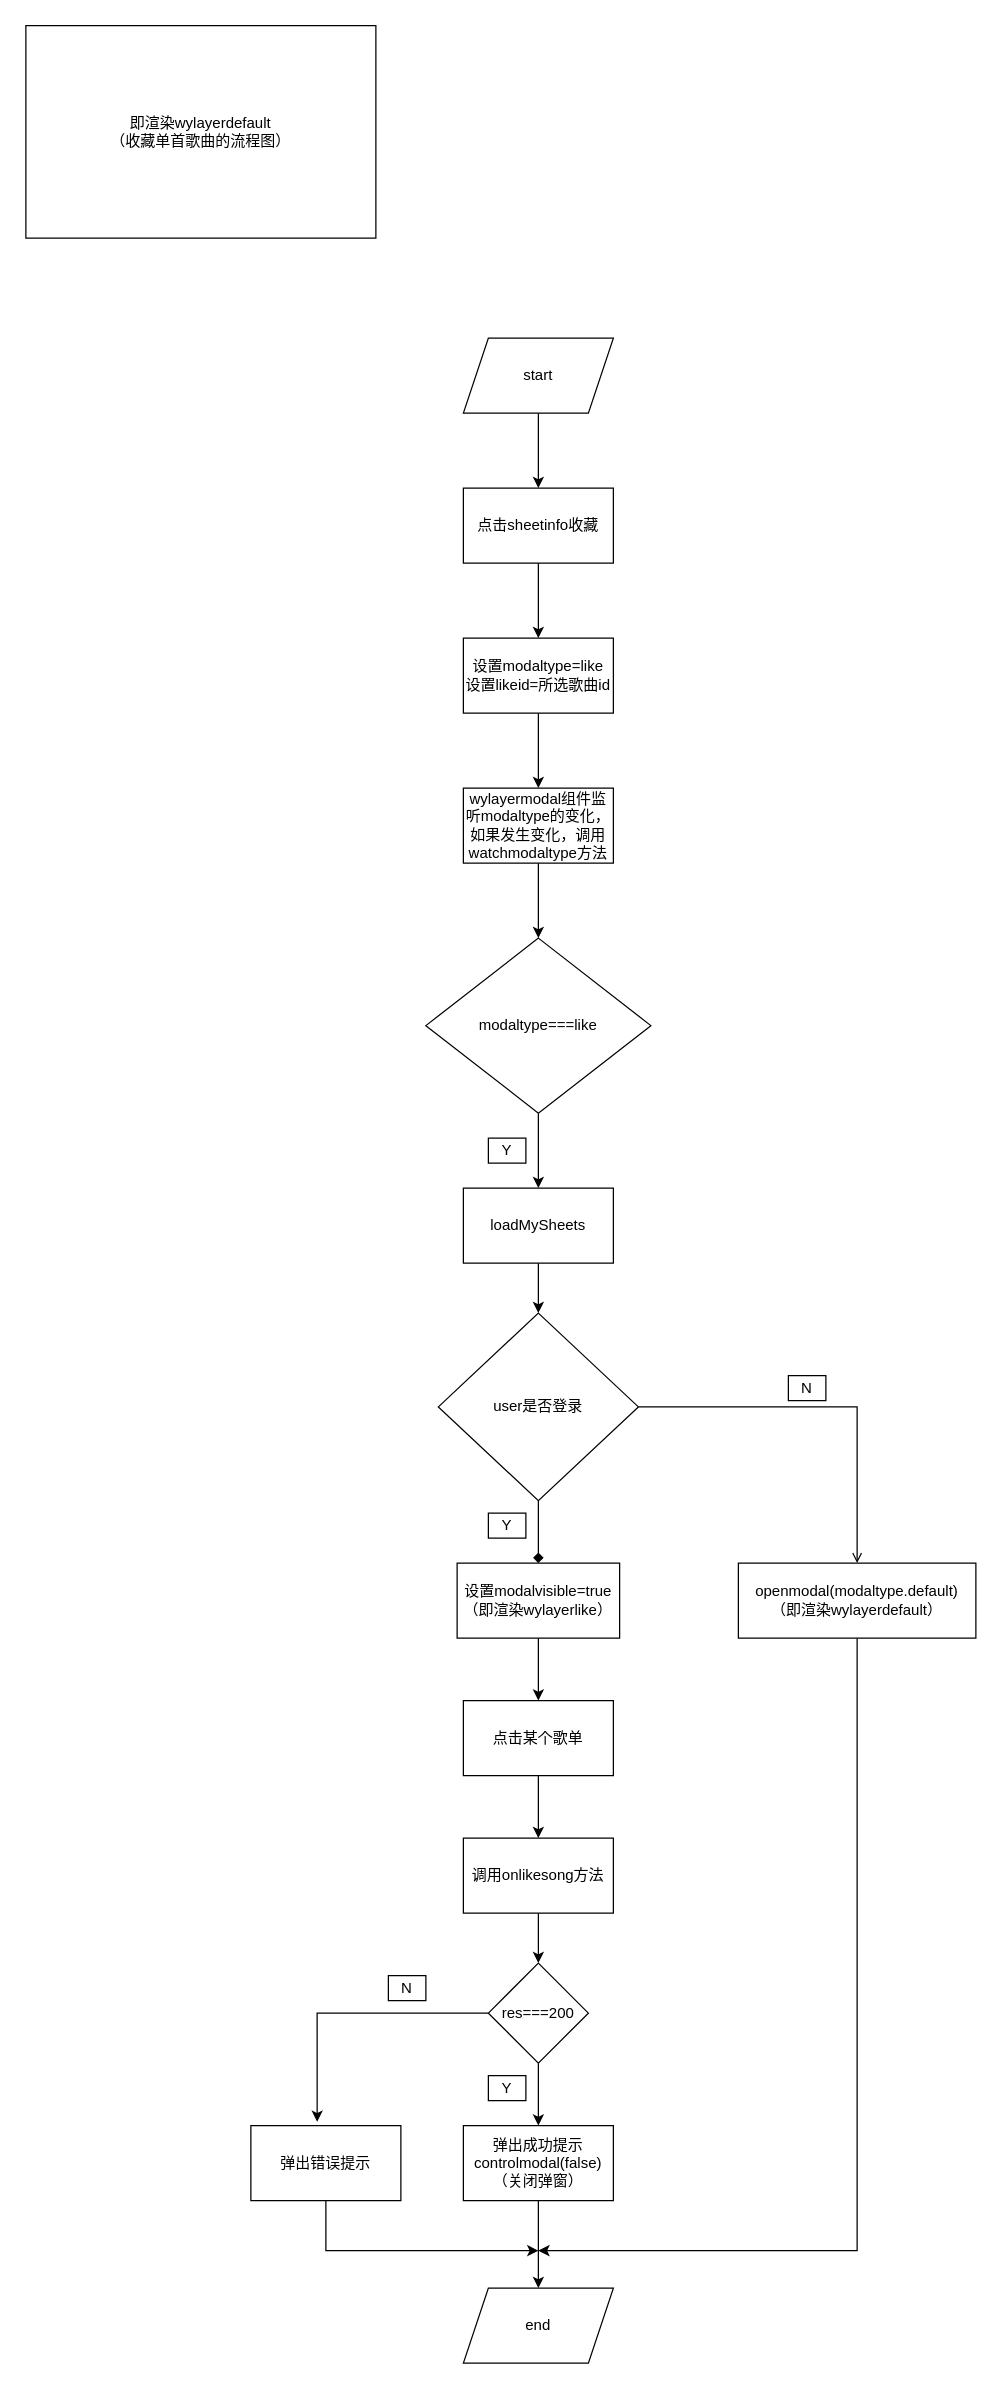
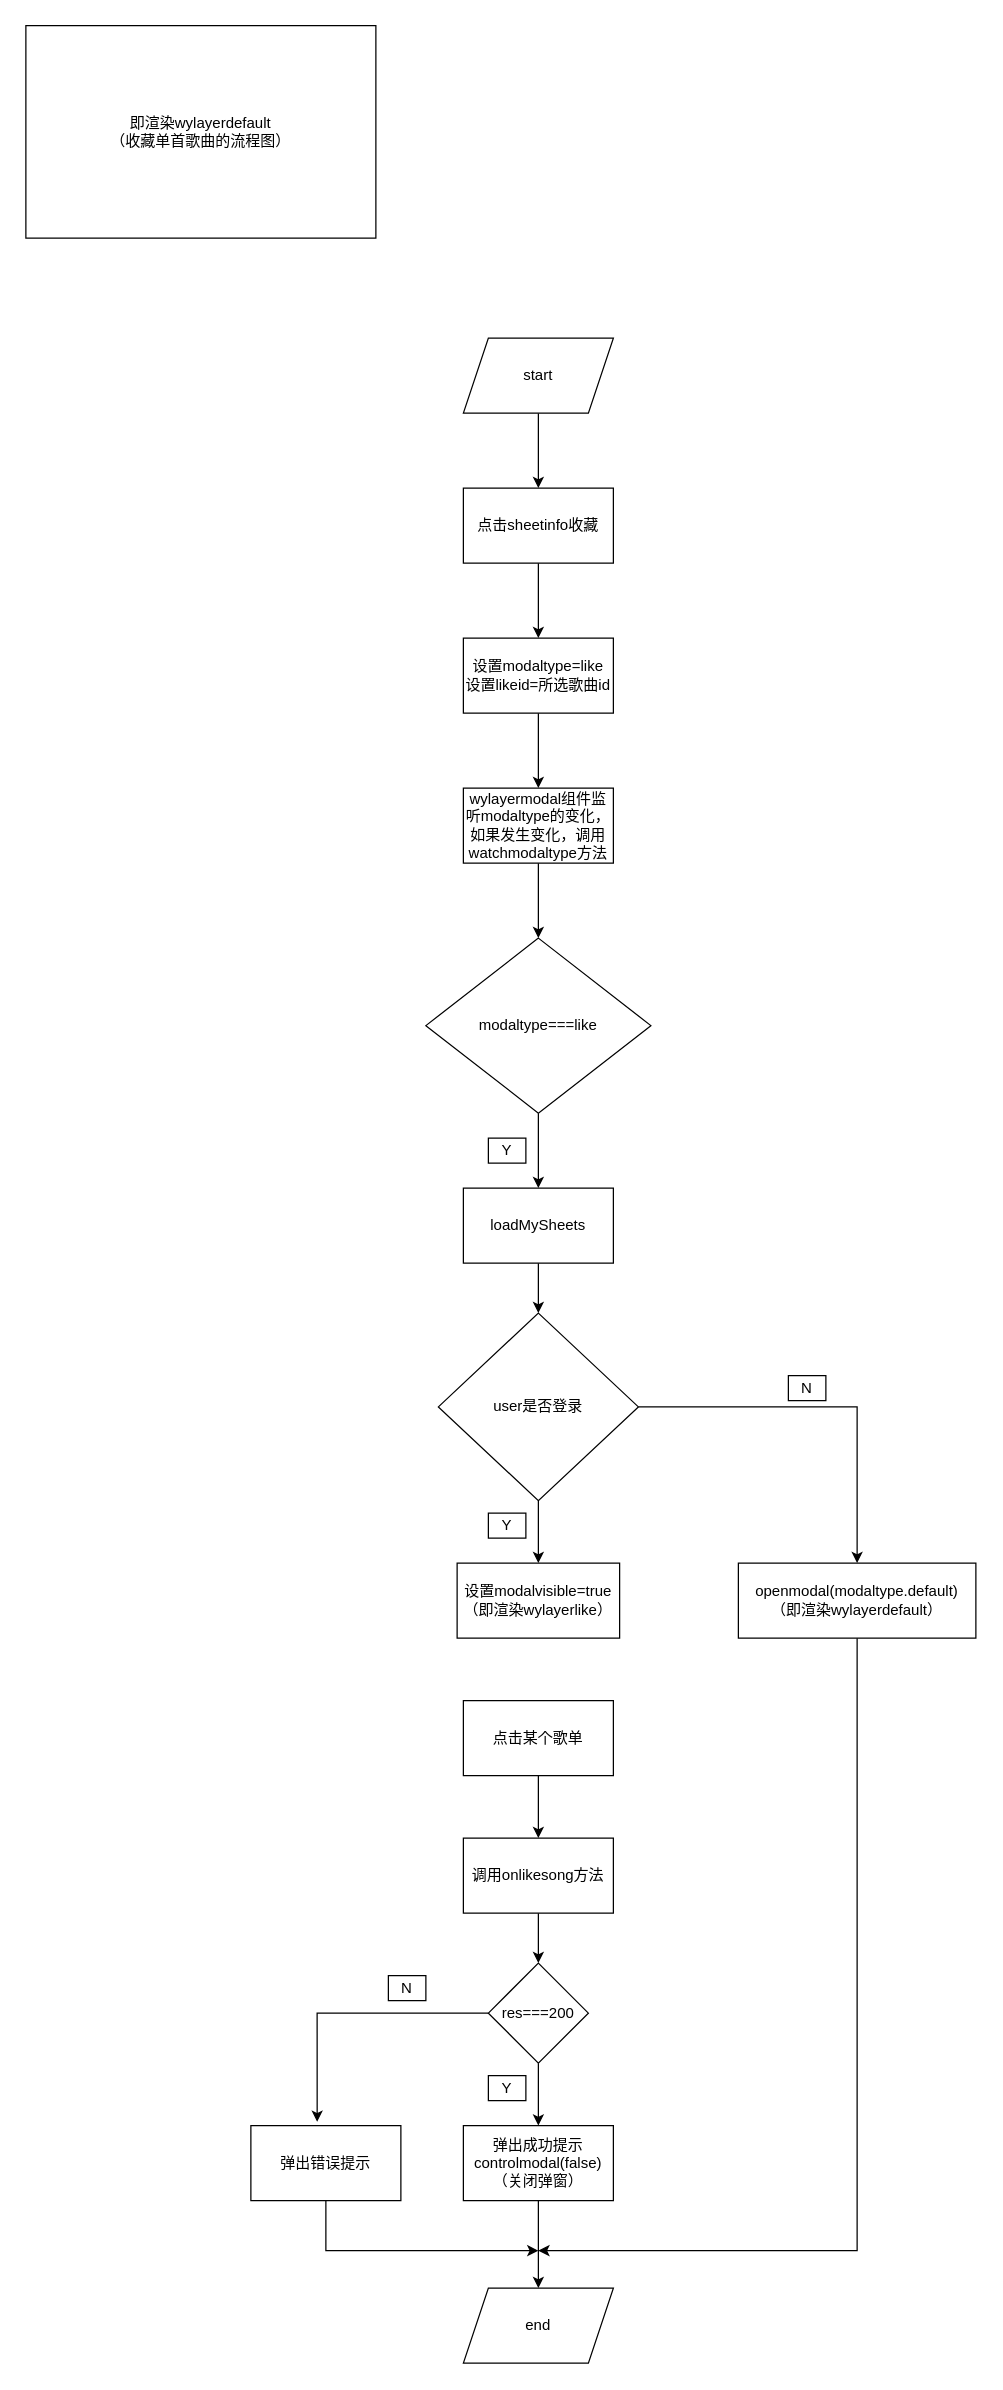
edge "user是否登录" -> "设置modalvisible=true （即渲染wylayerlike）": arrowhead diamond -> classic
edge "user是否登录" -> "openmodal(modaltype.default) （即渲染wylayerdefault）": arrowhead open -> classic
edge "设置modalvisible=true （即渲染wylayerlike）" -> "点击某个歌单": removed
